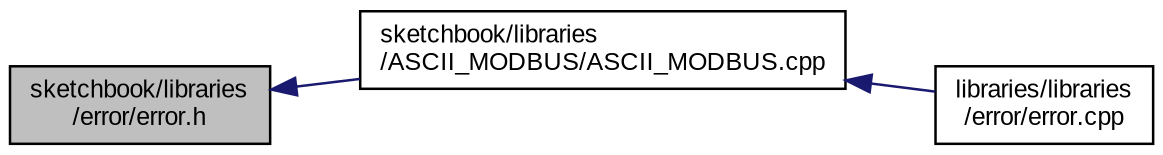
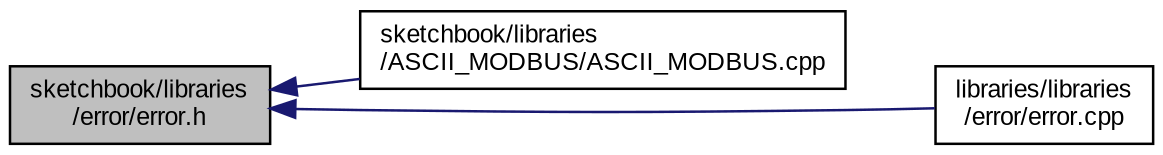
edge "libraries/libraries /error/error.cpp" -> "sketchbook/libraries /ASCII_MODBUS/ASCII_MODBUS.cpp": now "libraries/libraries /error/error.cpp" -> "sketchbook/libraries /error/error.h"
